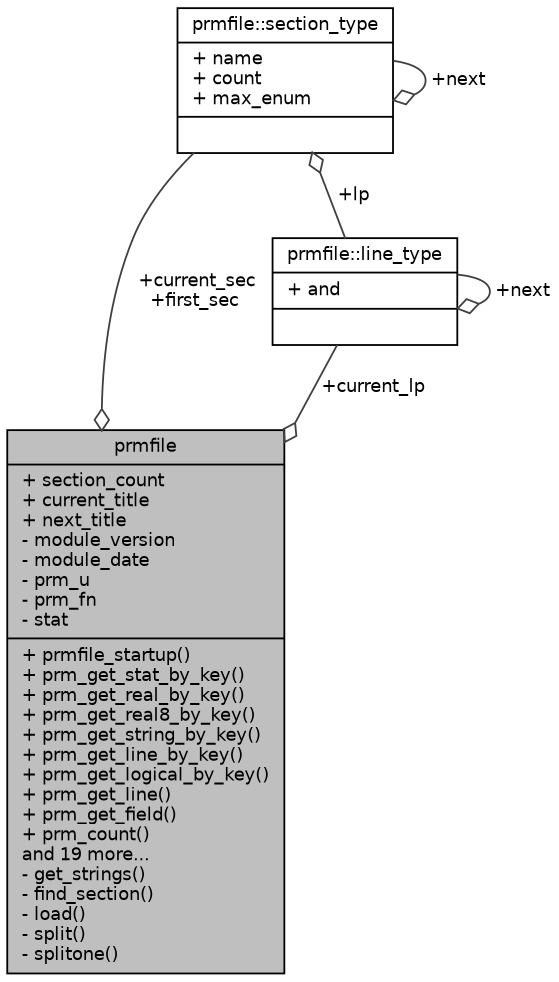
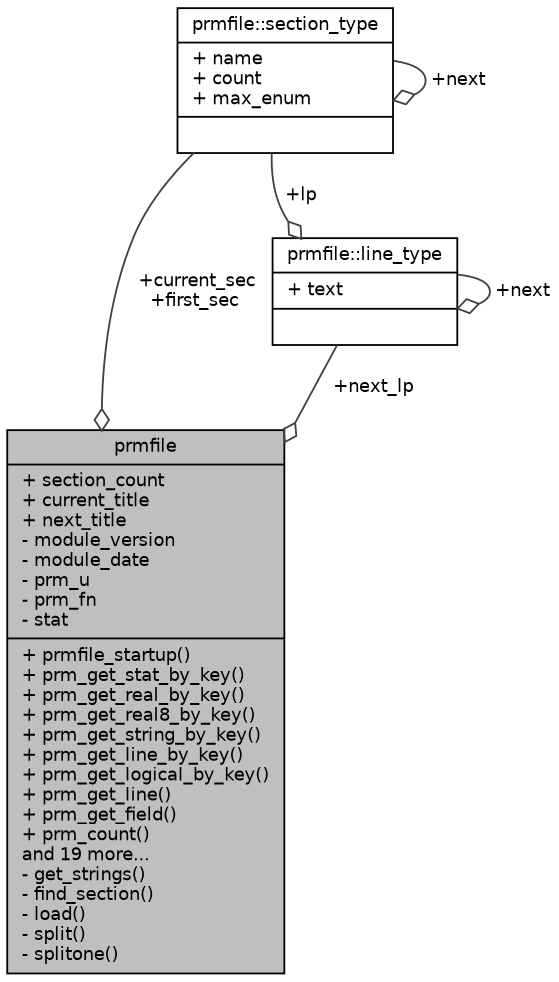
edge "prmfile::line_type" -> "prmfile::section_type": reversed
node "prmfile::line_type": text "+ and" -> "+ text"
edge "prmfile::line_type" -> "prmfile": label " +current_lp" -> " +next_lp"
